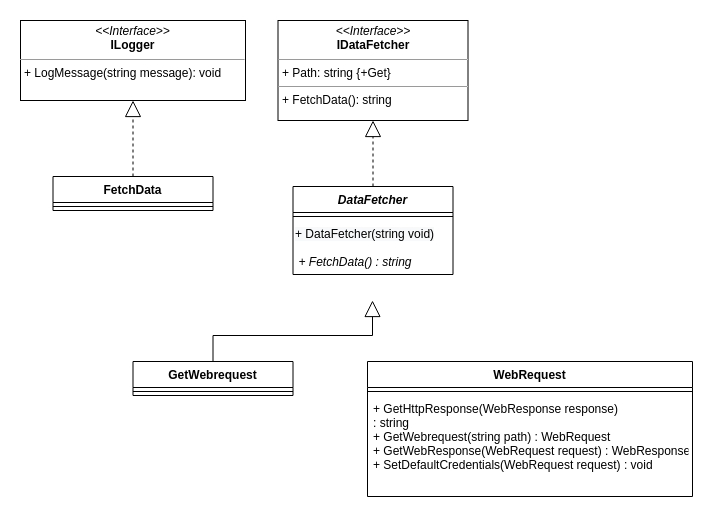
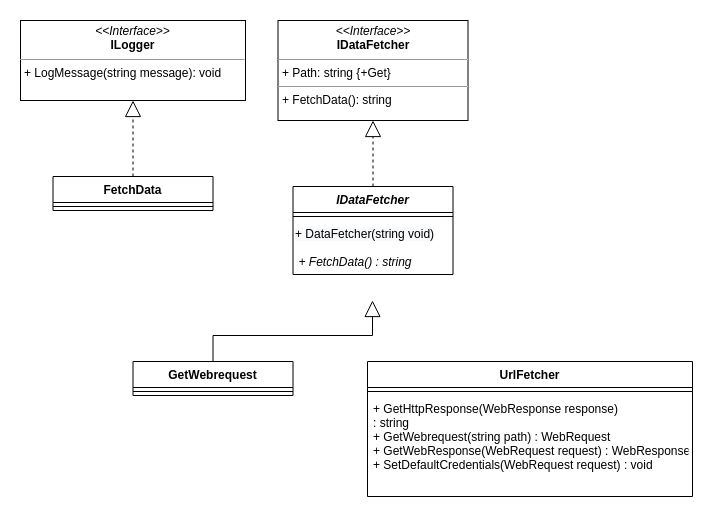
node "DataFetcher": label "DataFetcher" -> "IDataFetcher"
node "WebRequest": label "WebRequest" -> "UrlFetcher"
